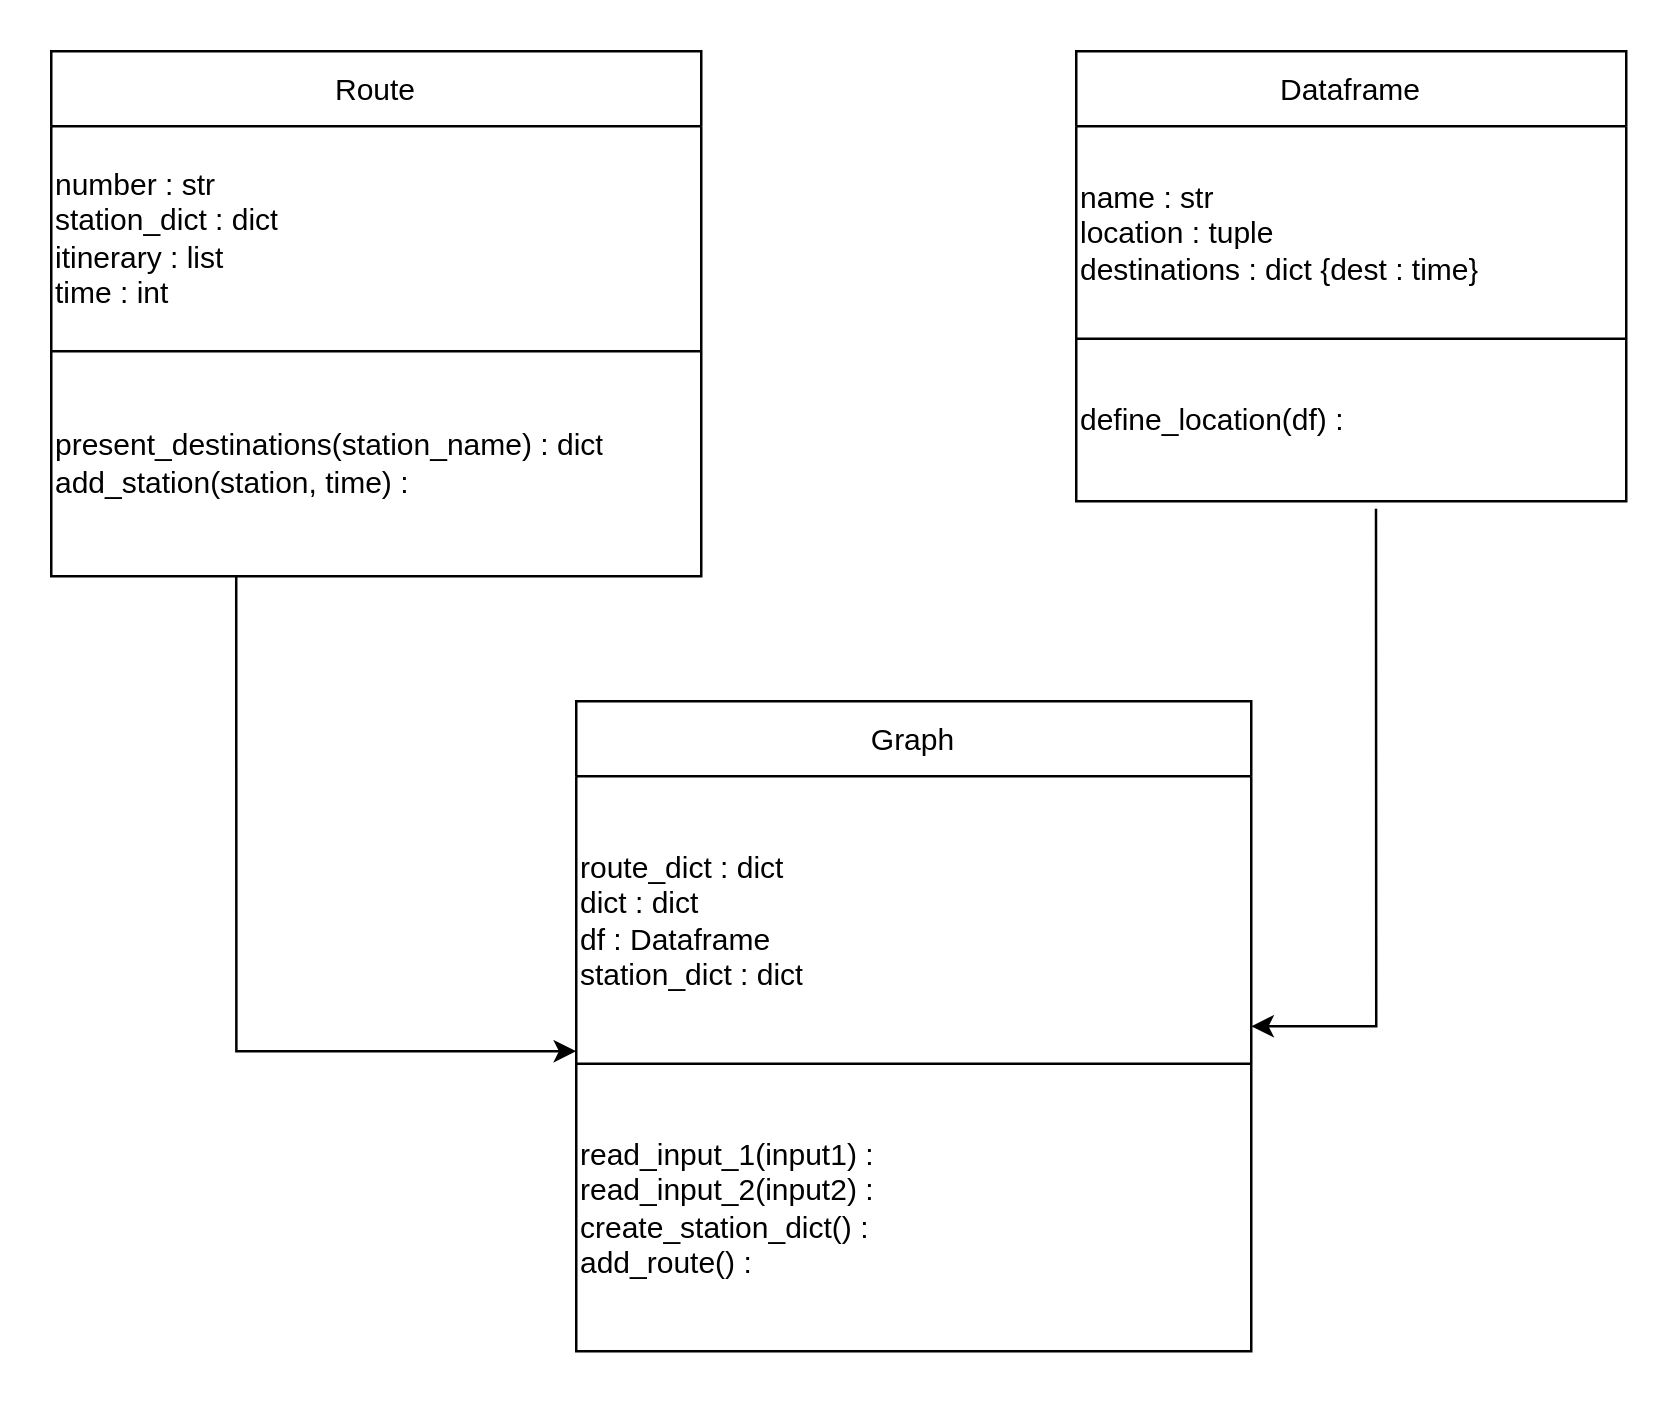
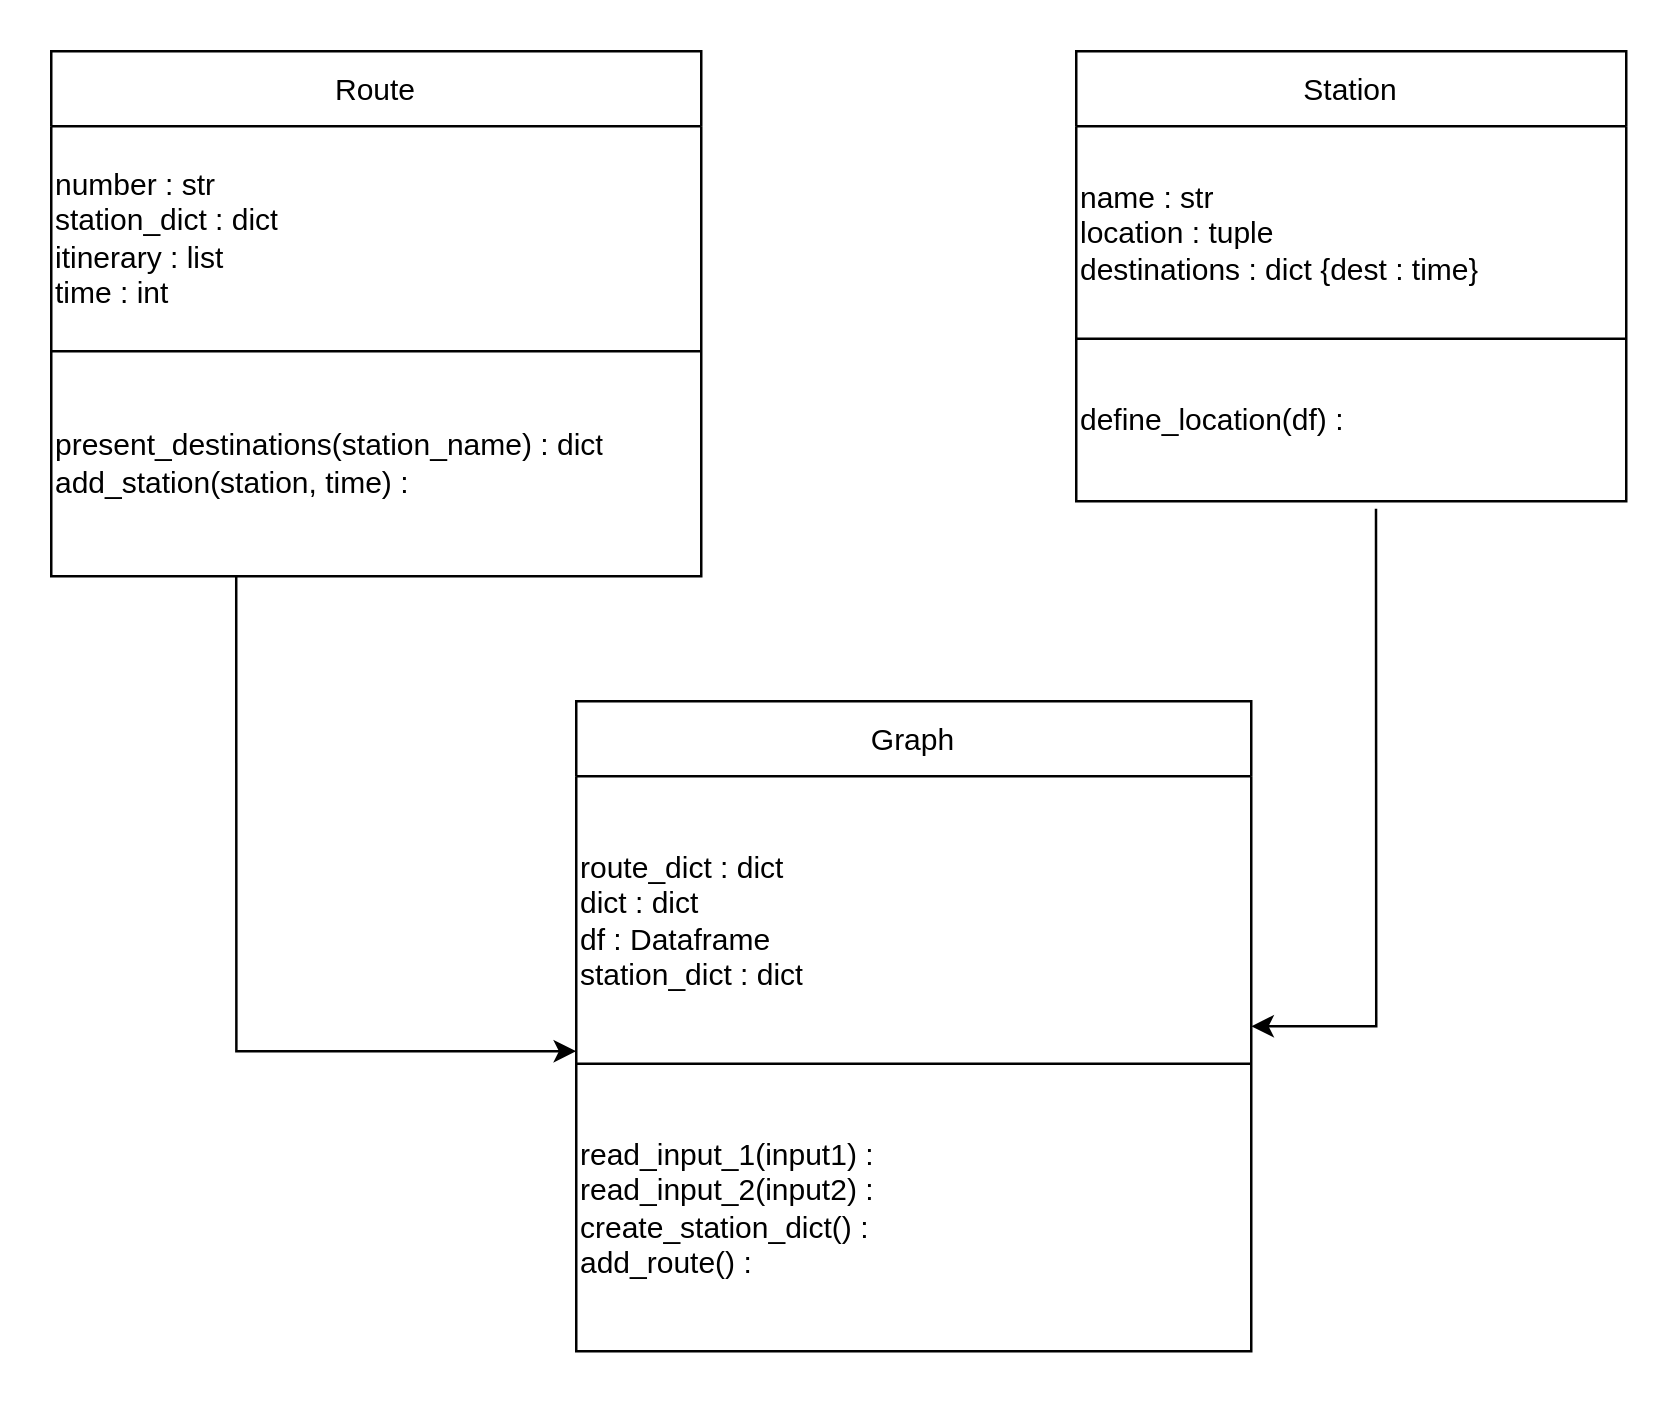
node "Dataframe": label "Dataframe" -> "Station"
